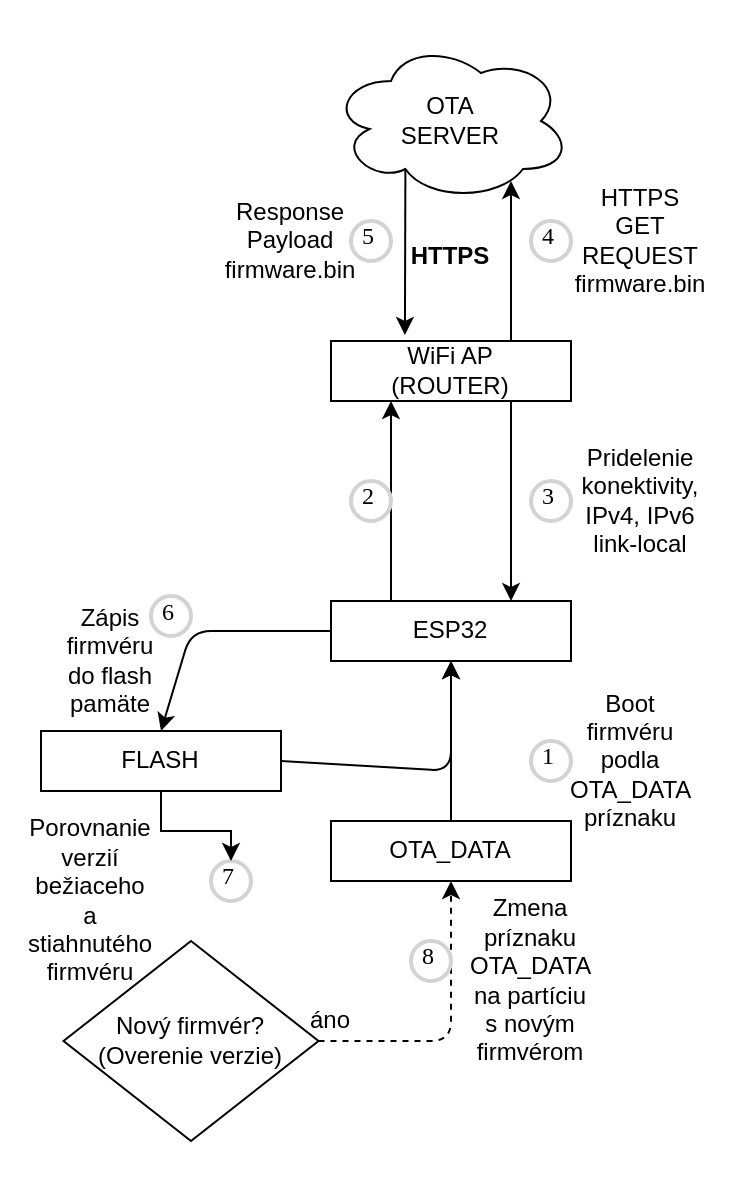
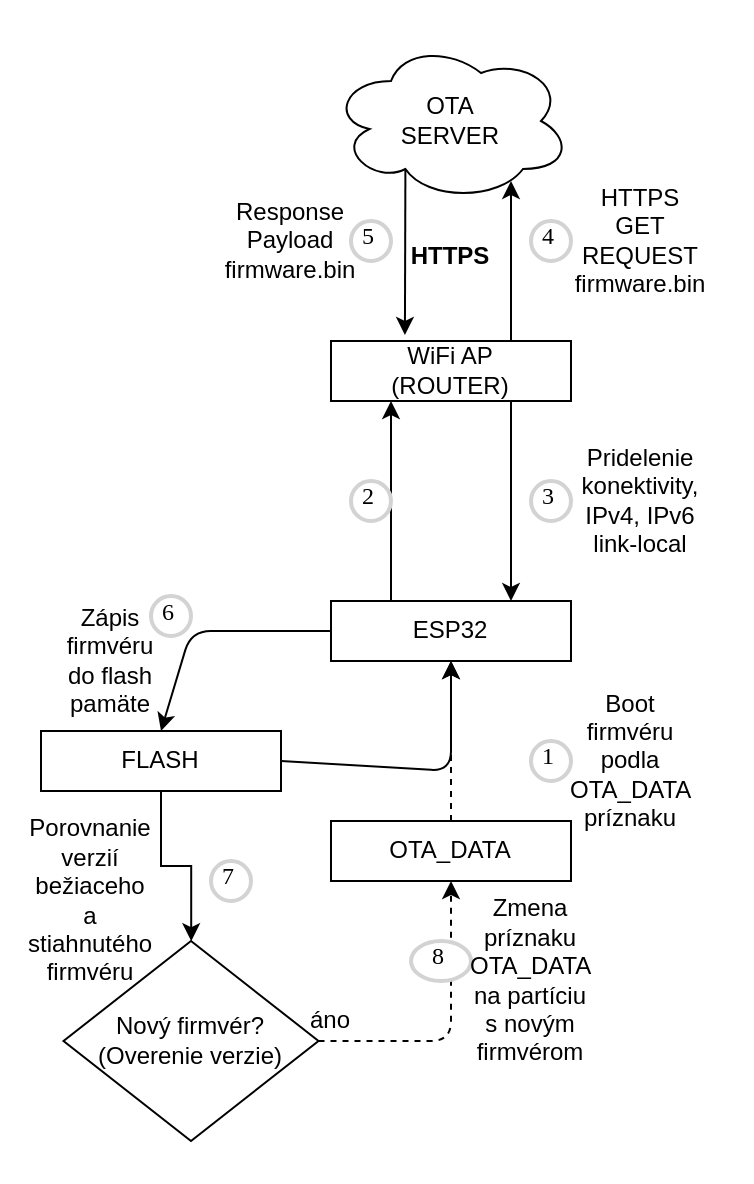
edge "OTA_DATA" -> "ESP32": style solid -> dashed
edge "FLASH" -> "7": now "FLASH" -> "Nový firmvér? (Overenie verzie)"
node "8": size 40x40 -> 60x40
